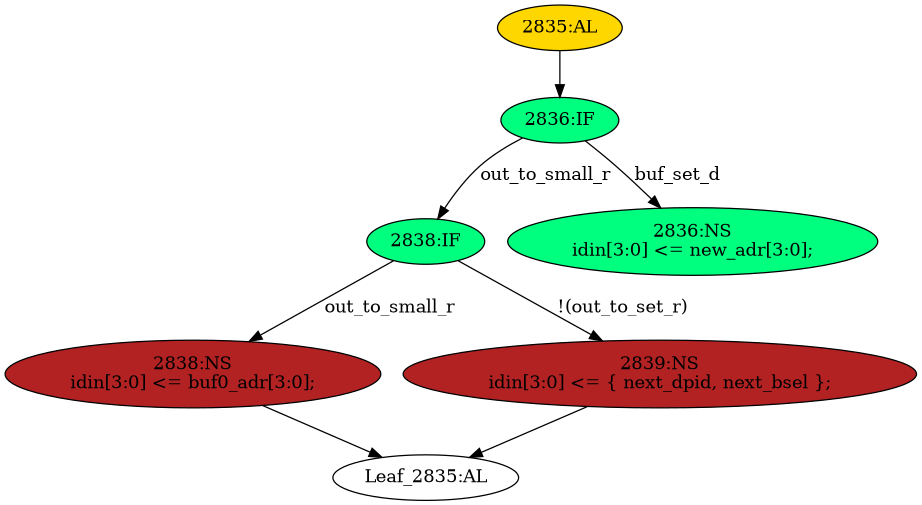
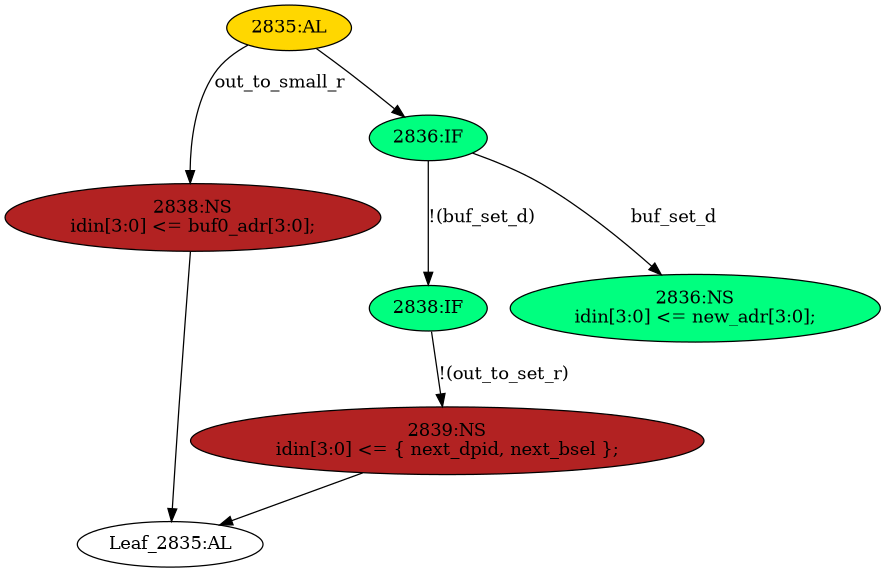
edge "2836:IF" -> "2838:IF": label "out_to_small_r" -> "!(buf_set_d)"
edge "2838:IF" -> "2838:NS idin[3:0] <= buf0_adr[3:0];": now "2835:AL" -> "2838:NS idin[3:0] <= buf0_adr[3:0];"
